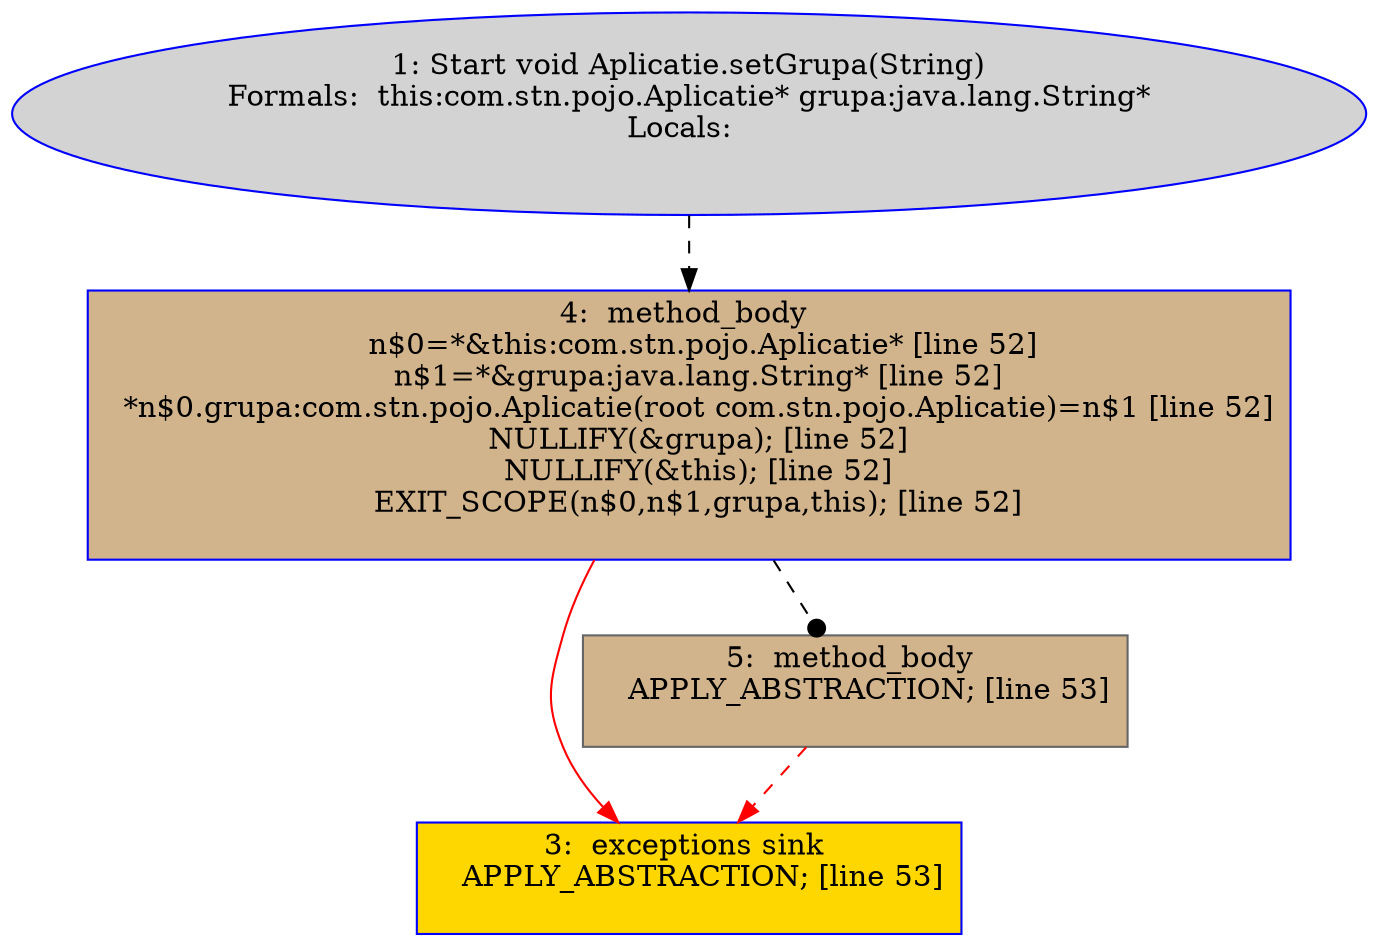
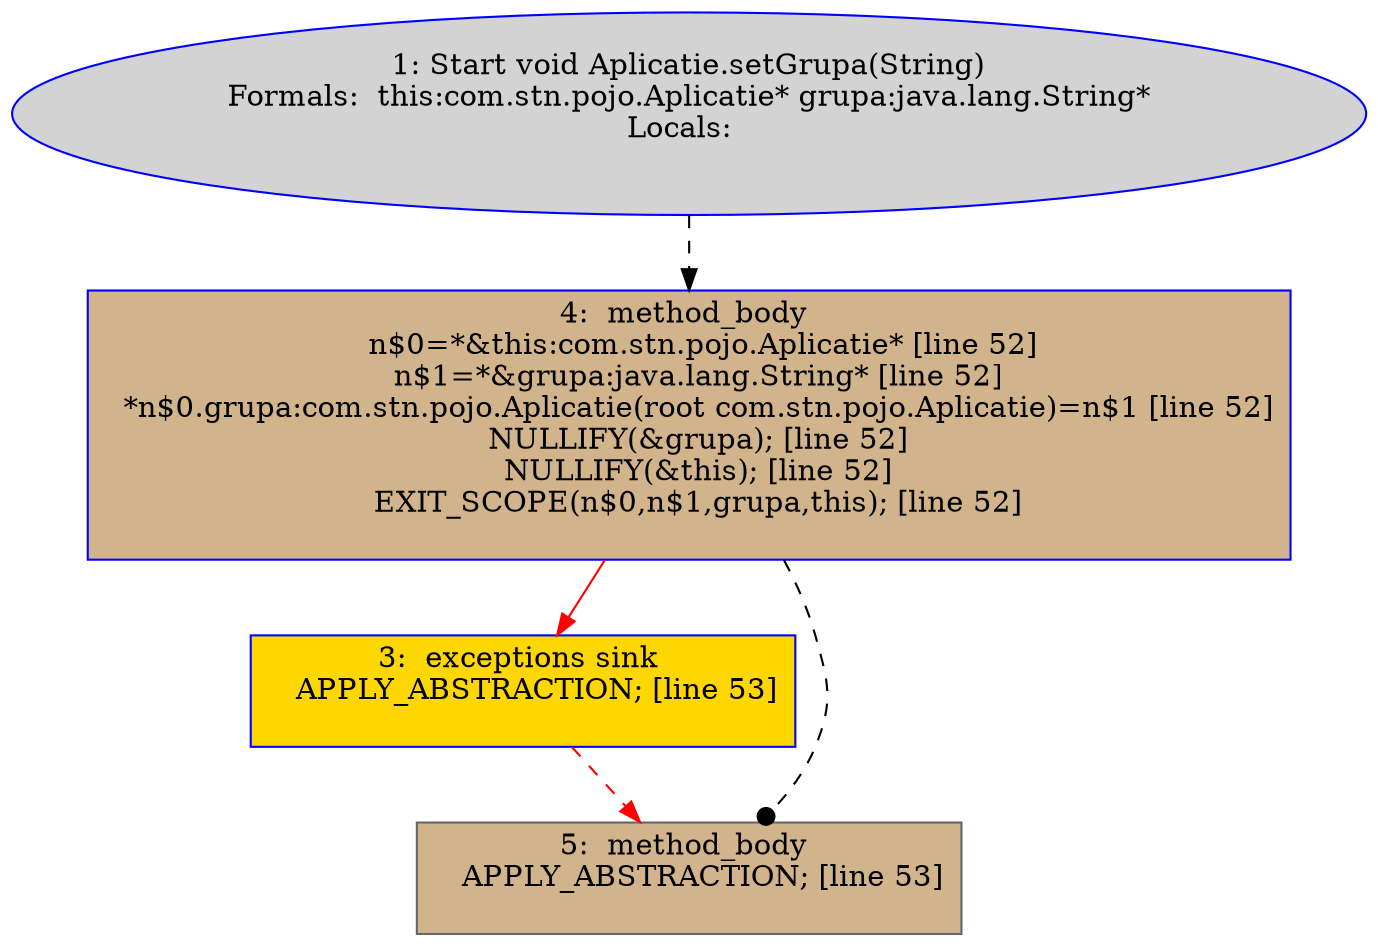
edge "5:  method_body APPLY_ABSTRACTION; [line 53]" -> "3:  exceptions sink APPLY_ABSTRACTION; [line 53]": reversed
